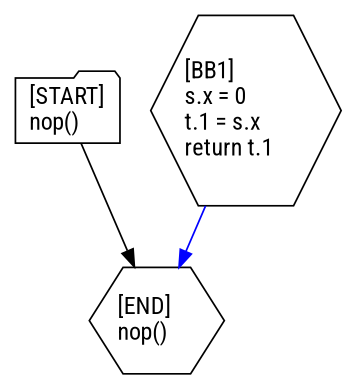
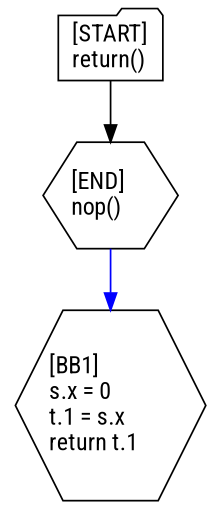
node "[START] nop()": label "[START] nop()" -> "[START] return()"
edge "[BB1] s.x = 0 t.1 = s.x return t.1" -> "[END] nop()": reversed
